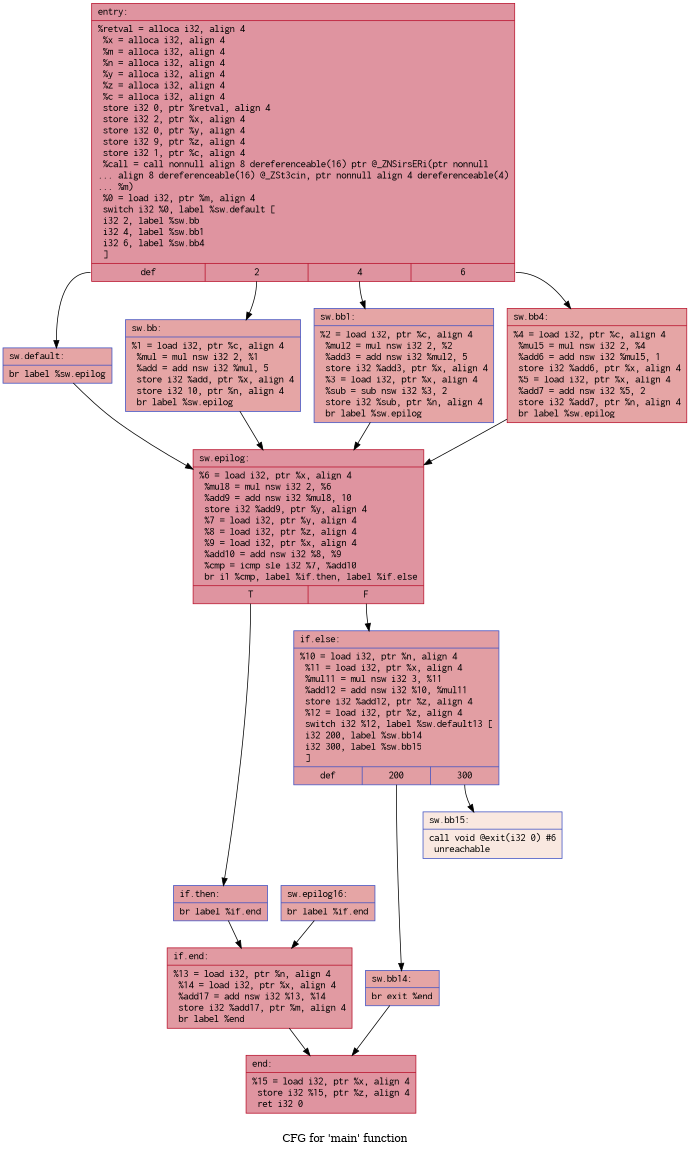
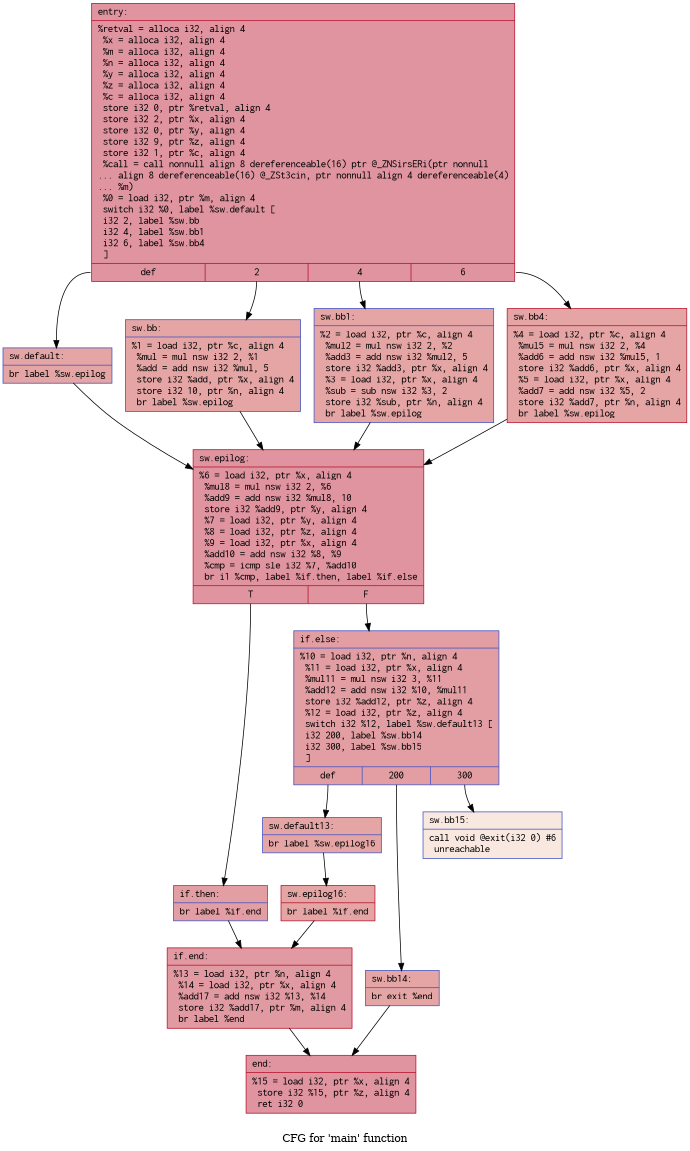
node "sw.default13:": added
node "sw.epilog16:": color #3d50c3ff -> #b70d28ff
